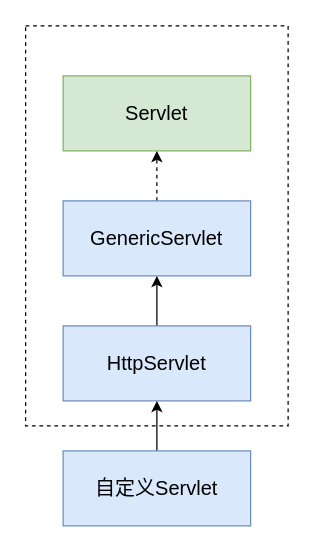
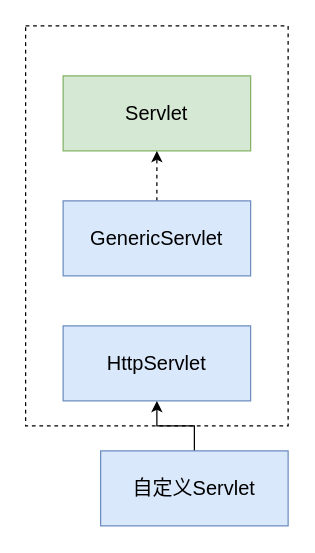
edge "HttpServlet" -> "GenericServlet": removed
node "自定义Servlet": moved (157, 488) -> (194, 488)
